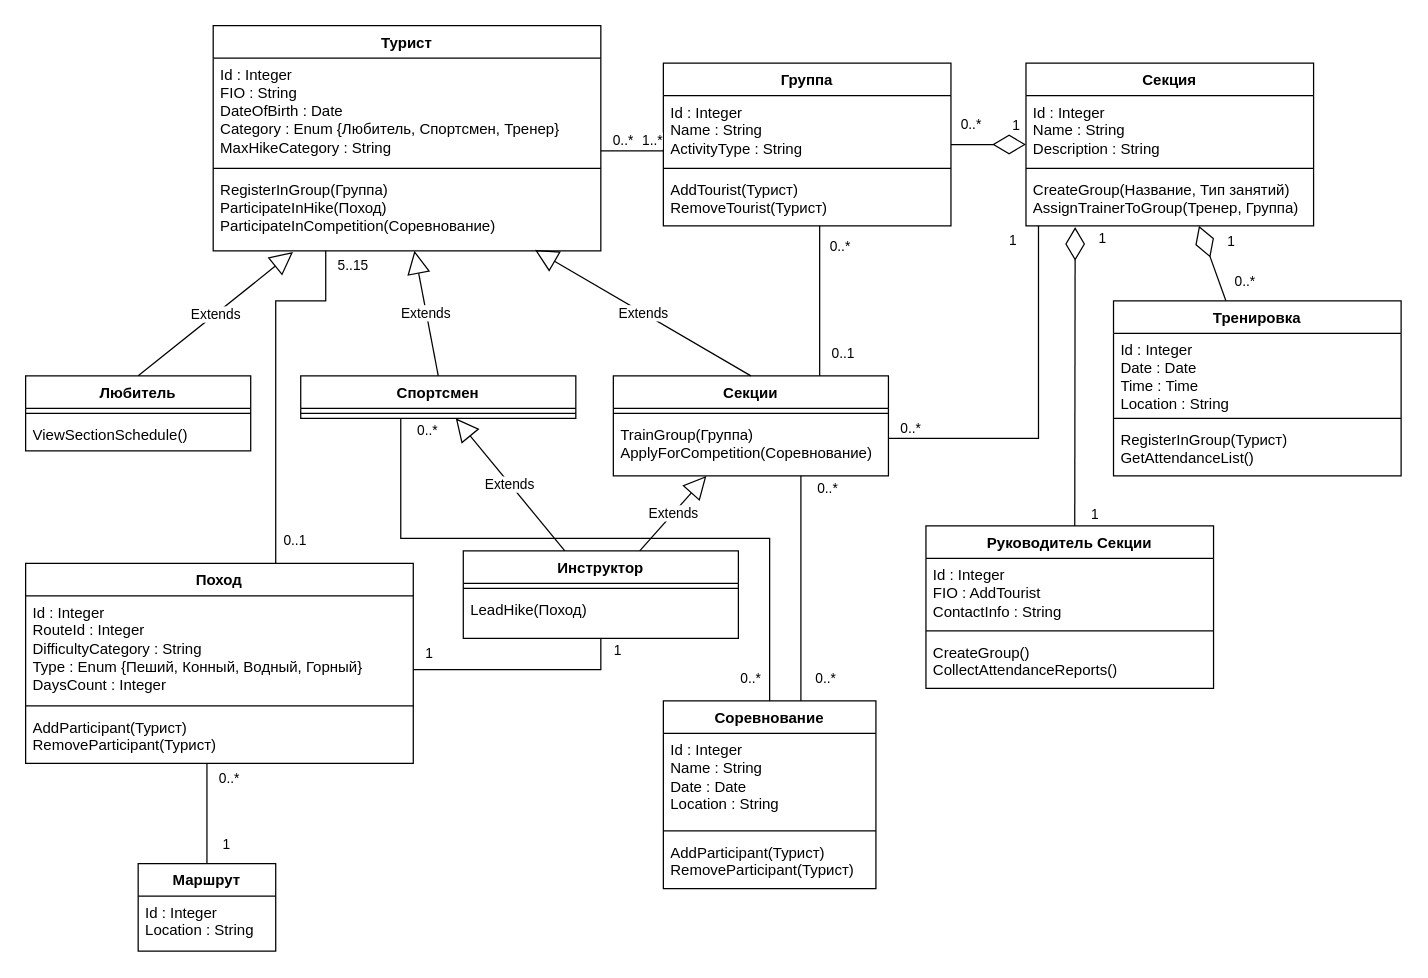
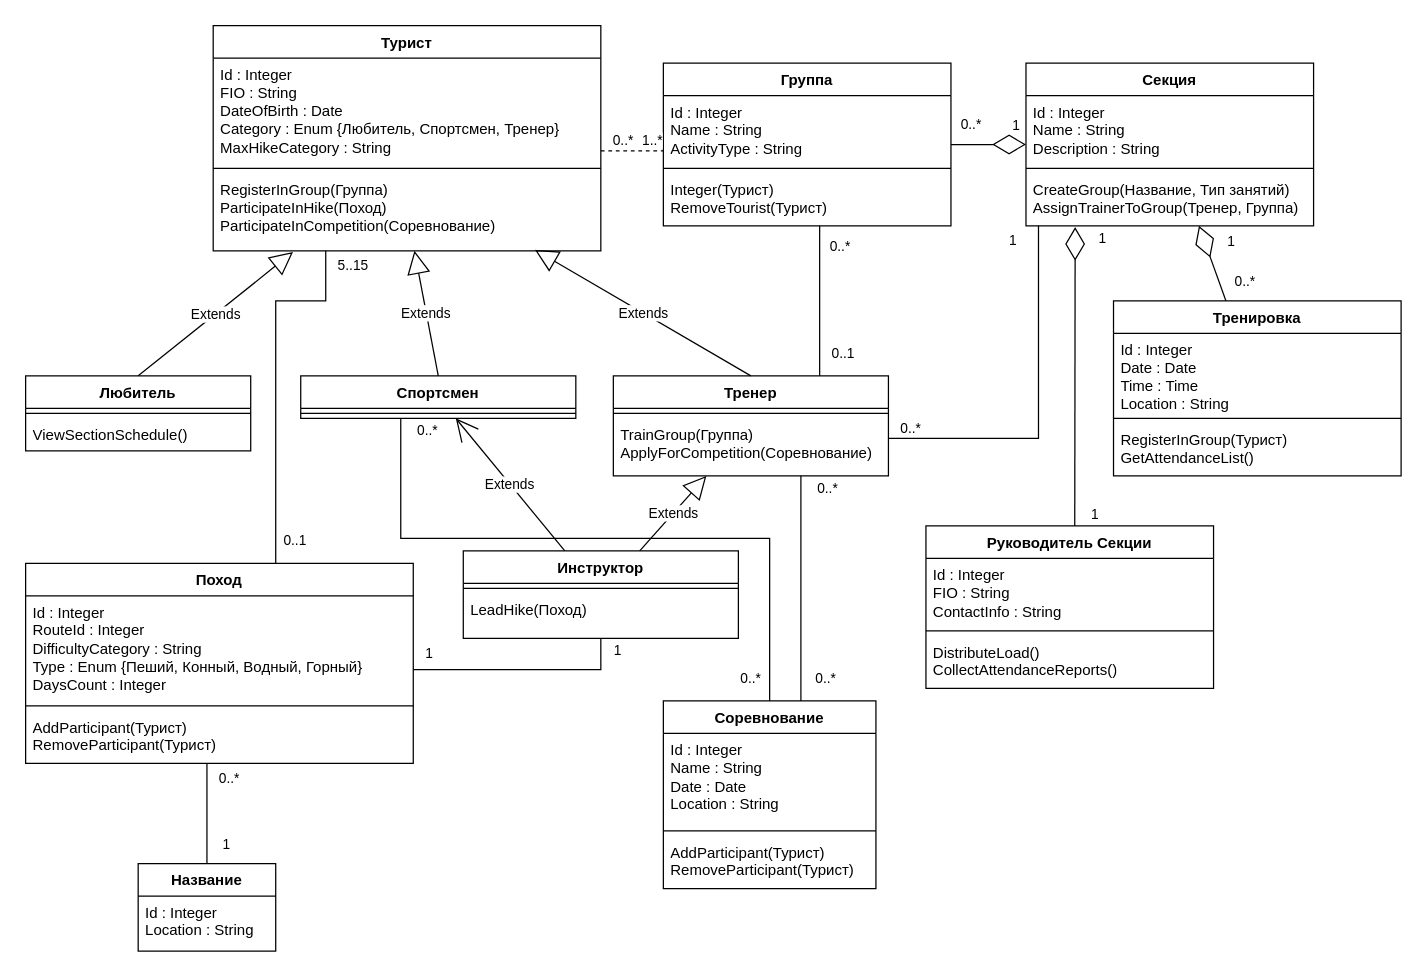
edge "Турист" -- "Группа": style solid -> dashed
node "AddTourist(Турист) RemoveTourist(Турист)": label "AddTourist(Турист) RemoveTourist(Турист)" -> "Integer(Турист) RemoveTourist(Турист)"
node "Секции": label "Секции" -> "Тренер"
edge "Инстpуктоp" -> "Спортсмен": arrowhead block -> open
node "Id : Integer FIO : AddTourist ContactInfo : String": label "Id : Integer FIO : AddTourist ContactInfo : String" -> "Id : Integer FIO : String ContactInfo : String"
node "CreateGroup() CollectAttendanceReports()": label "CreateGroup() CollectAttendanceReports()" -> "DistributeLoad() CollectAttendanceReports()"
node "Маршрут": label "Маршрут" -> "Название"
